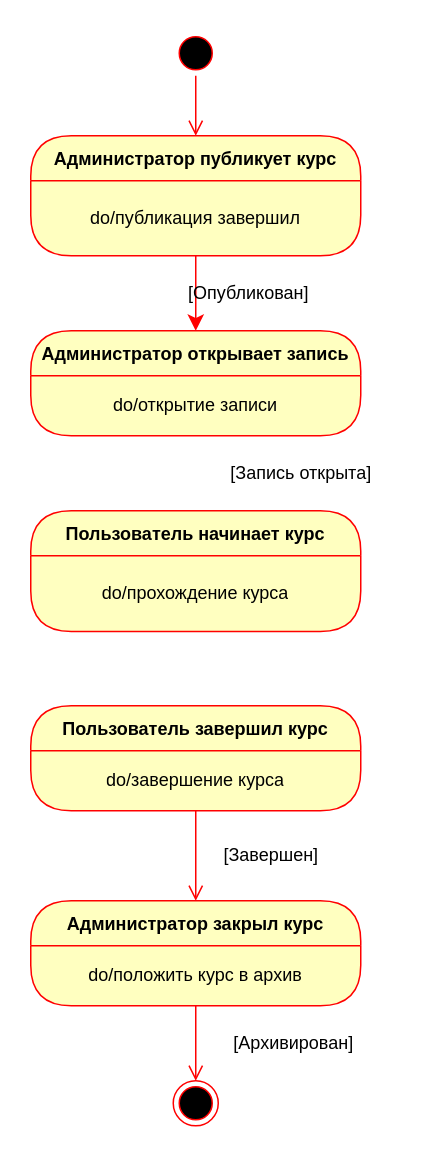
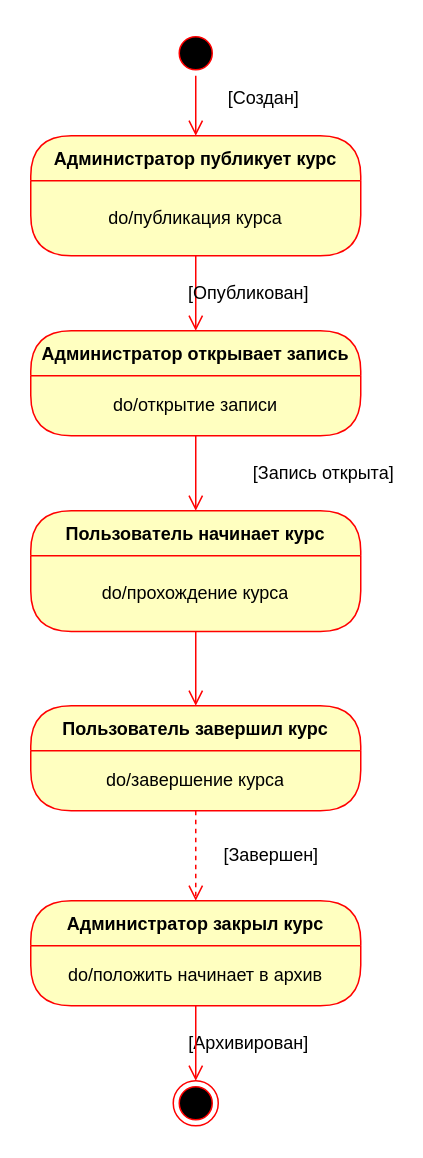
node "[Создан]": added
node "do/публикация завершил": label "do/публикация завершил" -> "do/публикация курса"
edge "Администратор публикует курс" -> "Администратор открывает запись": arrowhead classic -> open
edge "do/открытие записи" -> "Пользователь начинает курс": added
node "[Запись открыта]": moved (301, 473) -> (323, 473)
edge "do/прохождение курса" -> "Пользователь завершил курс": added
edge "do/завершение курса" -> "Администратор закрыл курс": style solid -> dashed
node "do/положить курс в архив": label "do/положить курс в архив" -> "do/положить начинает в архив"
node "[Архивирован]": moved (293, 1043) -> (248, 1043)
